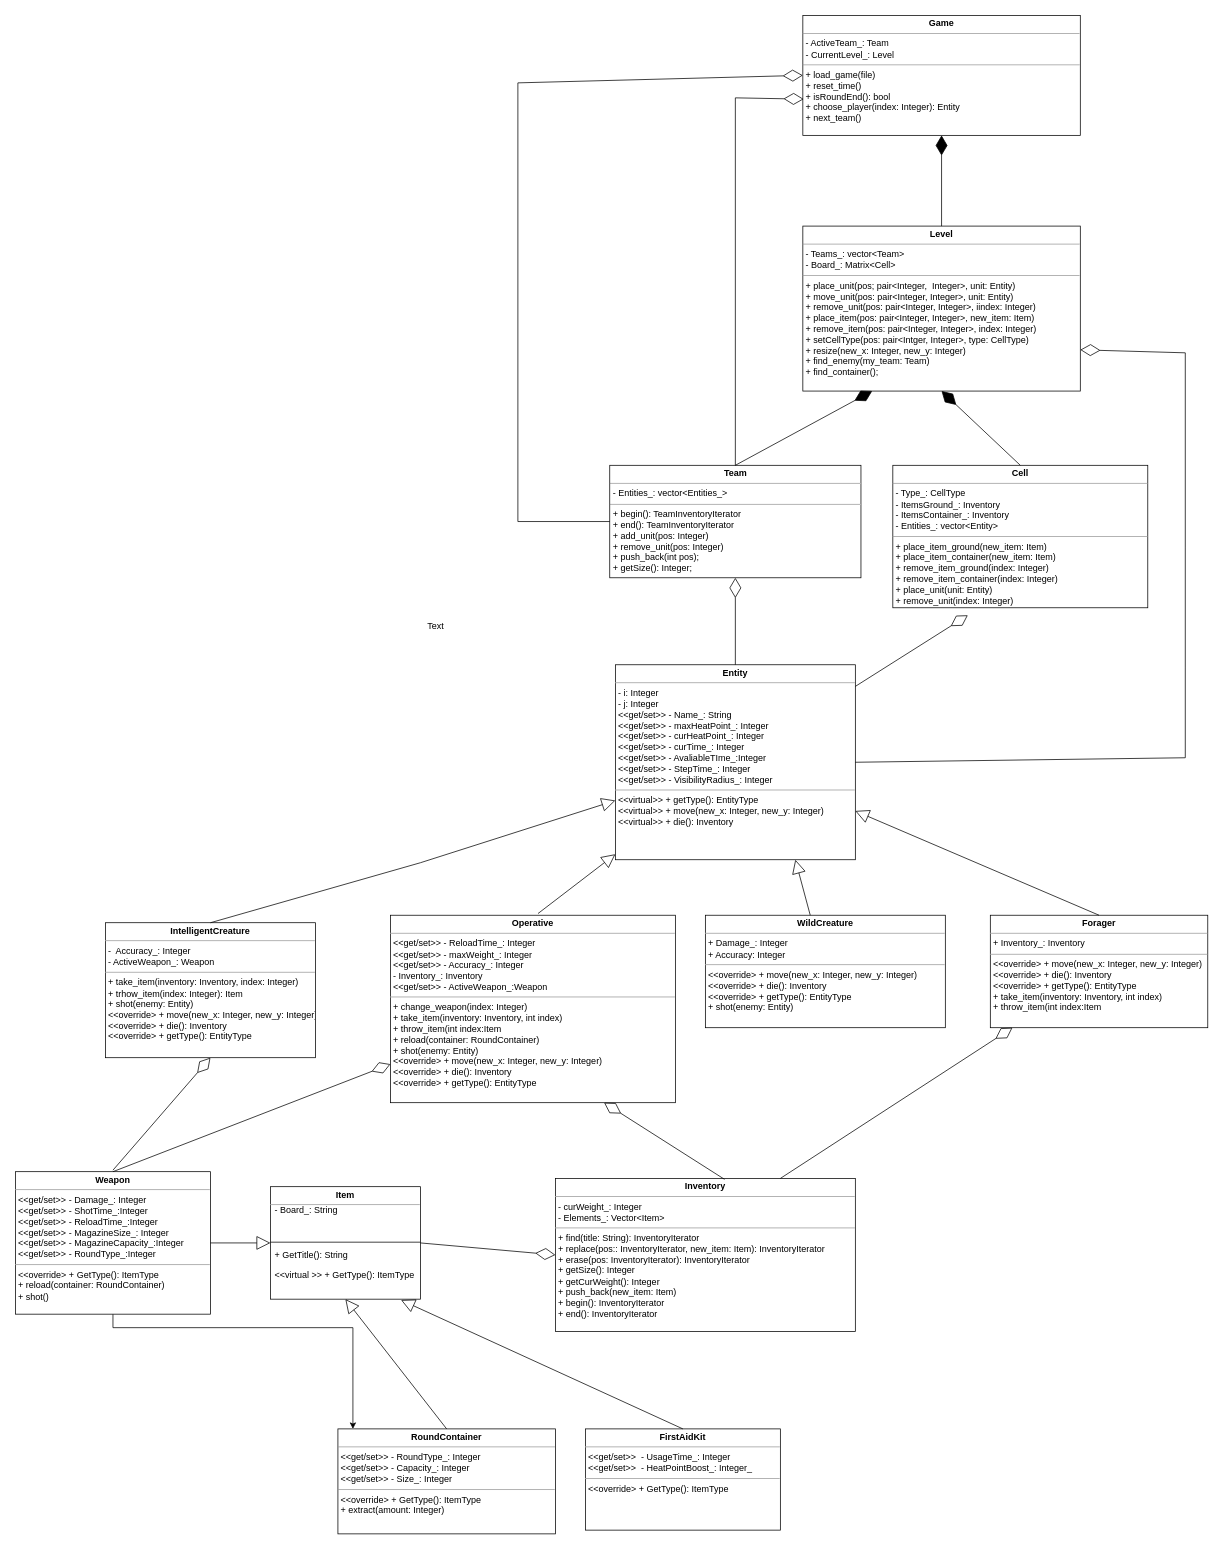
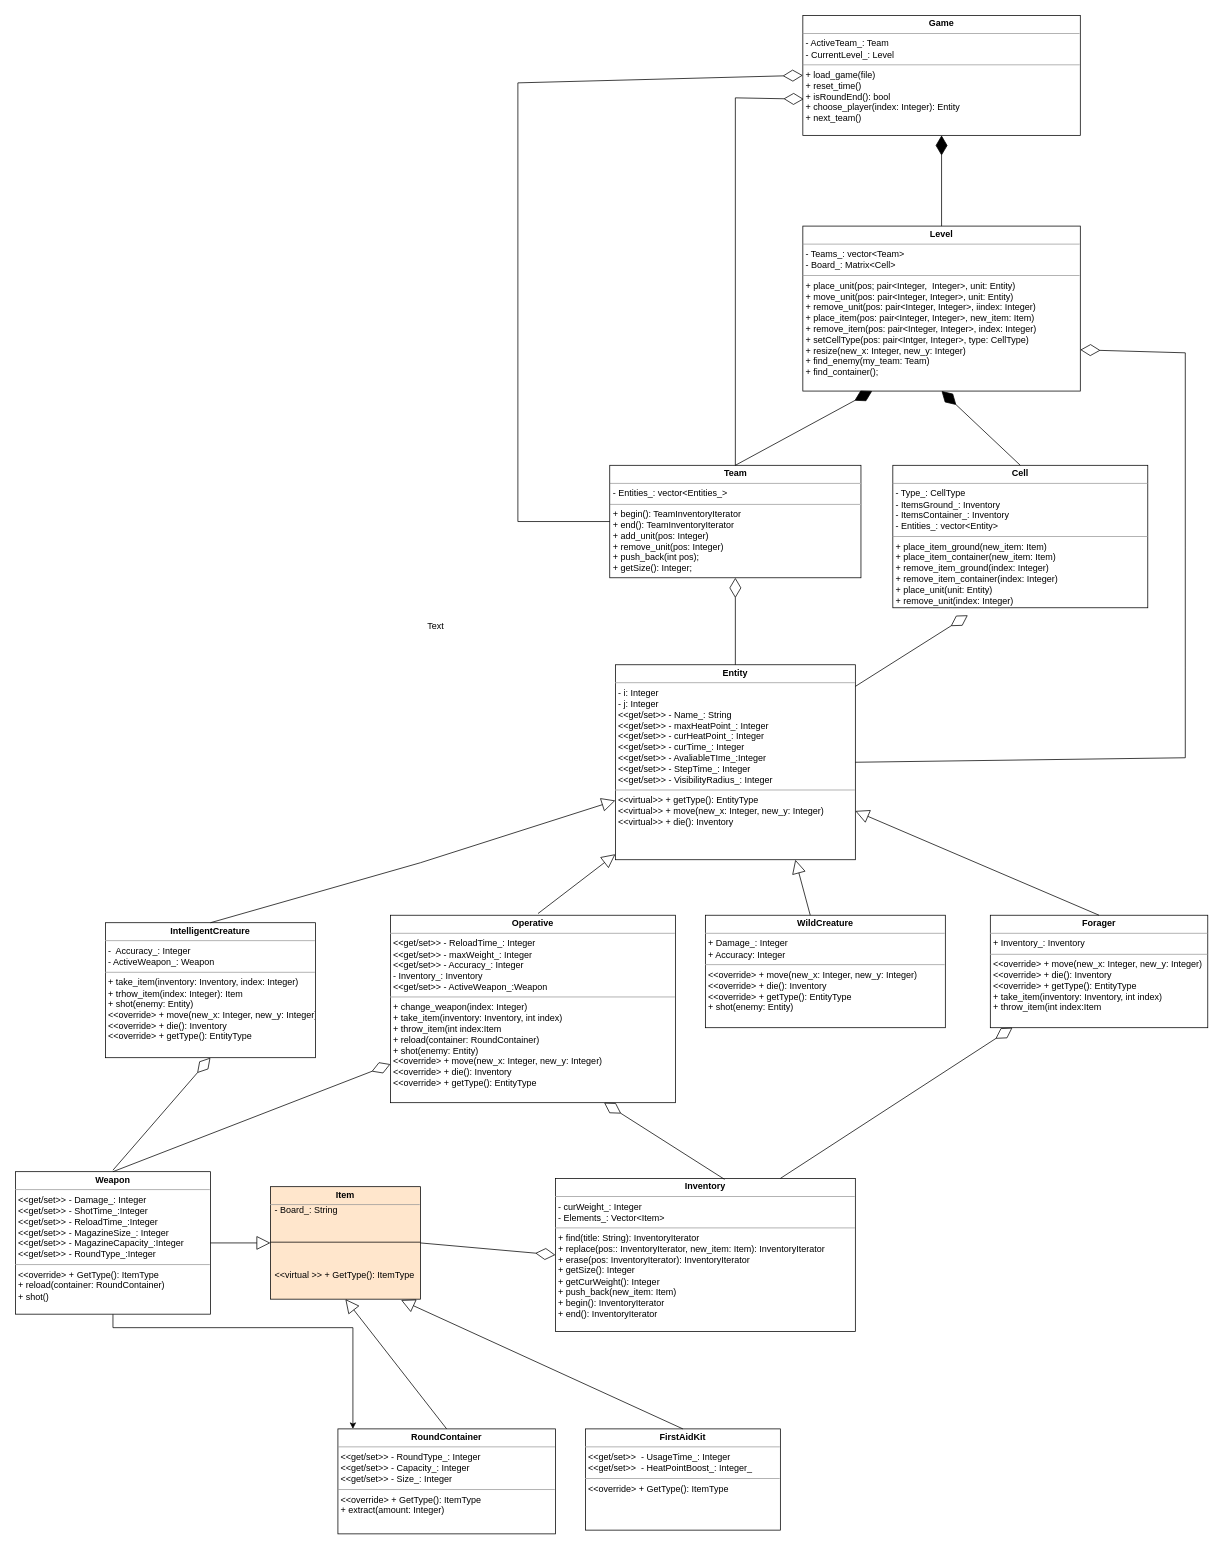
node "Item": fillcolor #ffffff -> #ffe6cc
node "+ GetTitle(): String": removed
